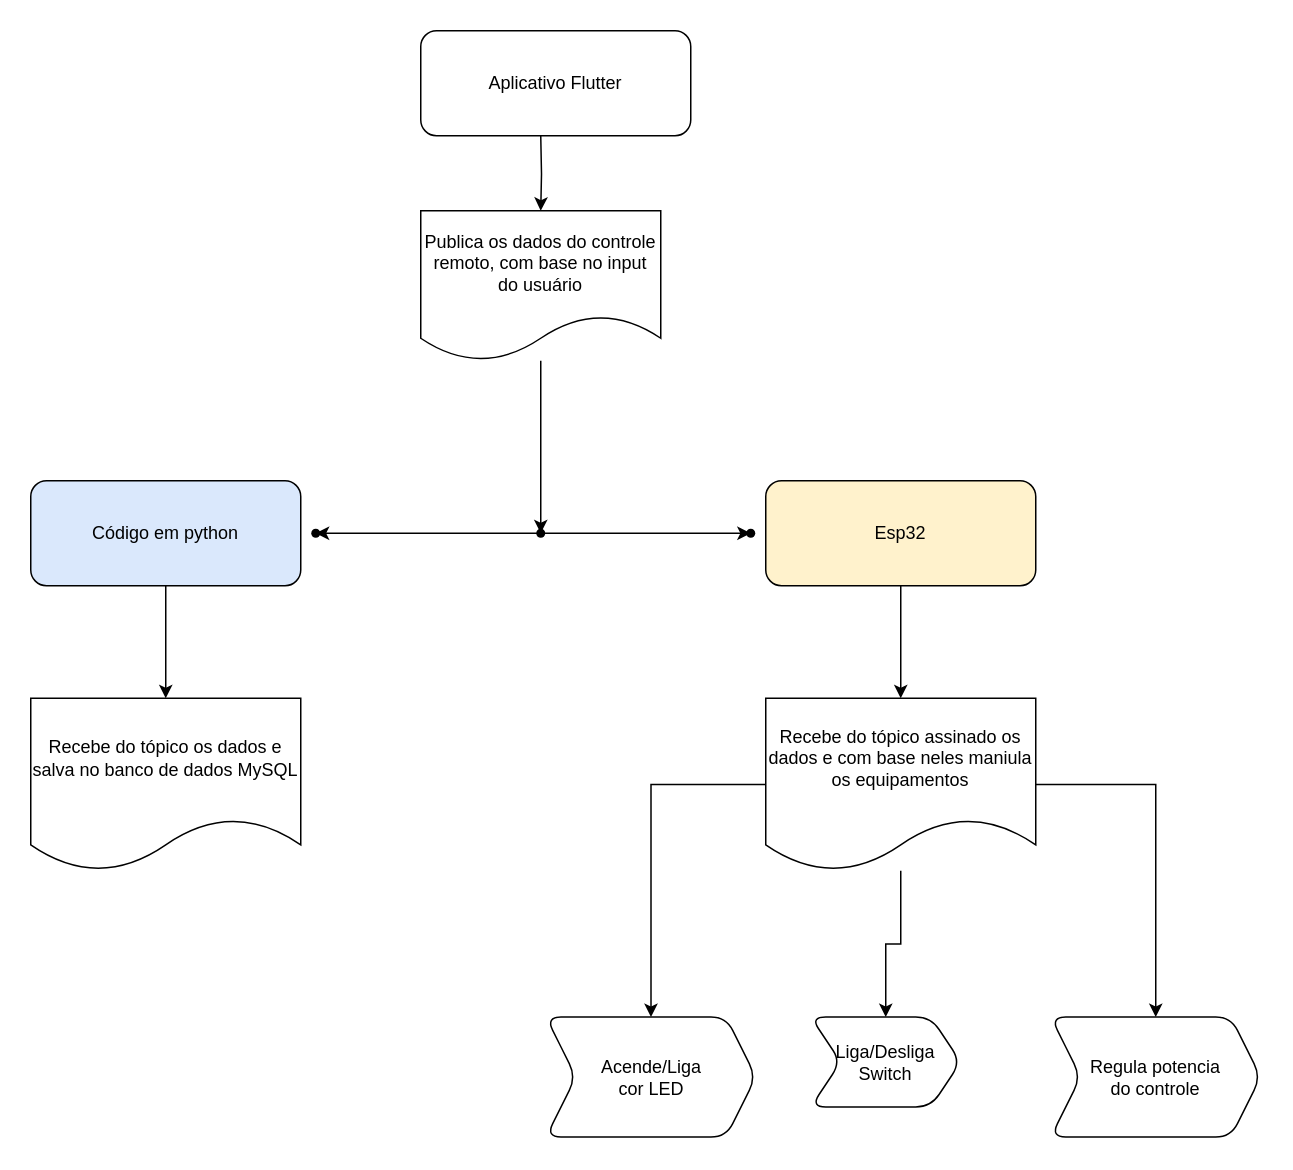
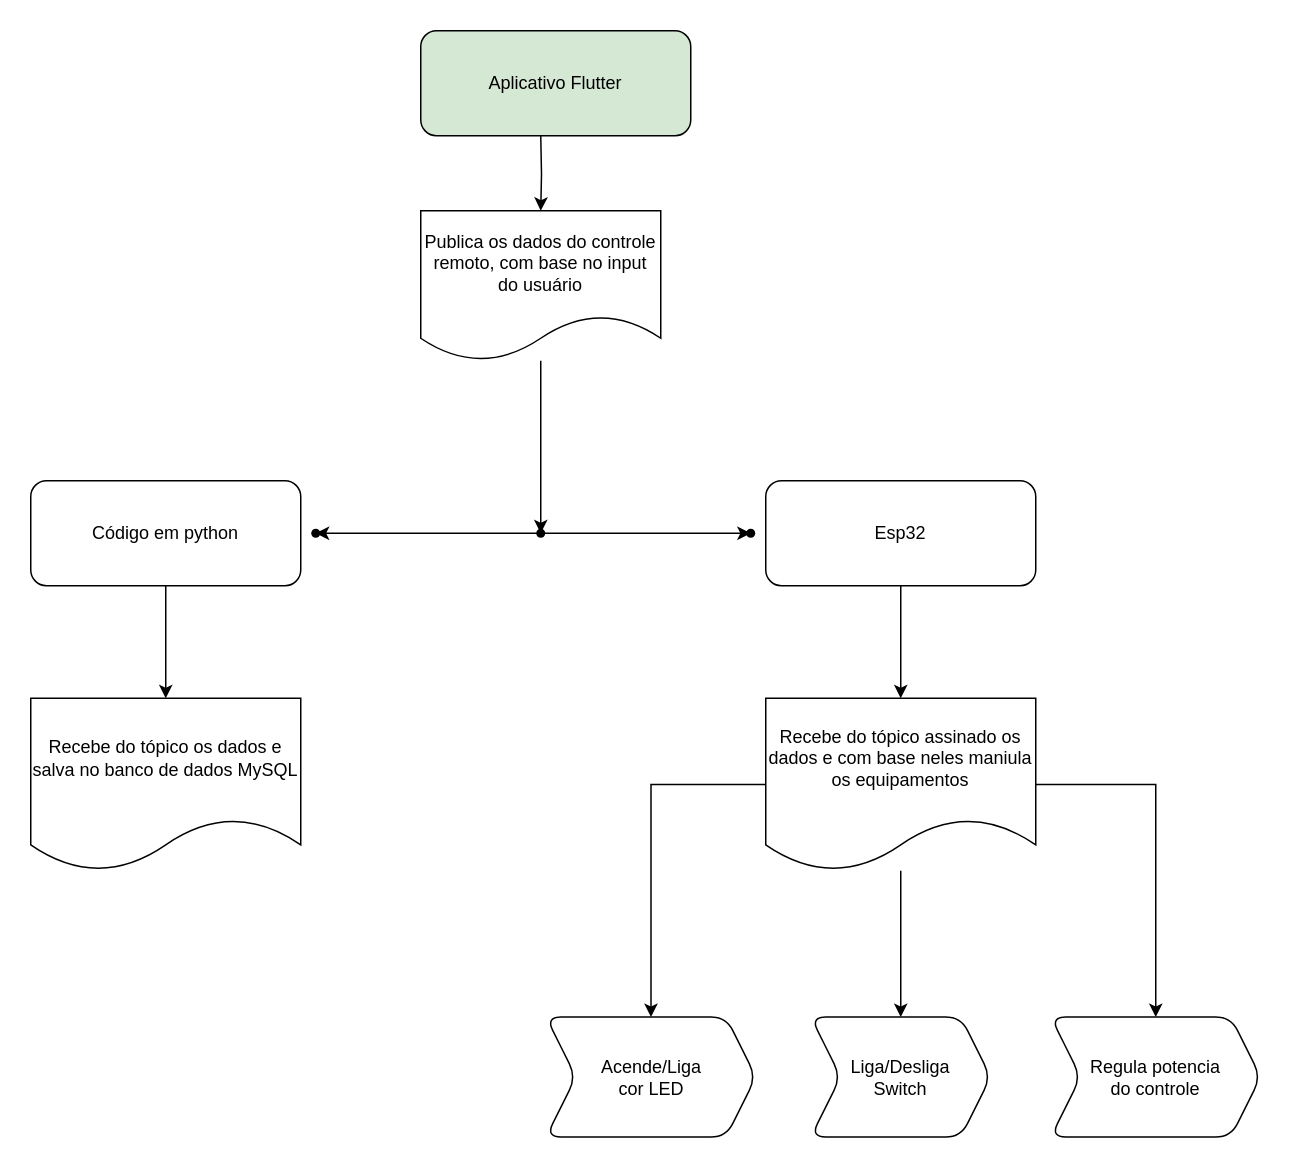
node "Aplicativo Flutter": fillcolor #ffffff -> #d5e8d4
node "Código em python": fillcolor #dae8fc -> #ffffff
node "Esp32": fillcolor #fff2cc -> #ffffff
node "Liga/Desliga Switch": size 150x90 -> 180x120
